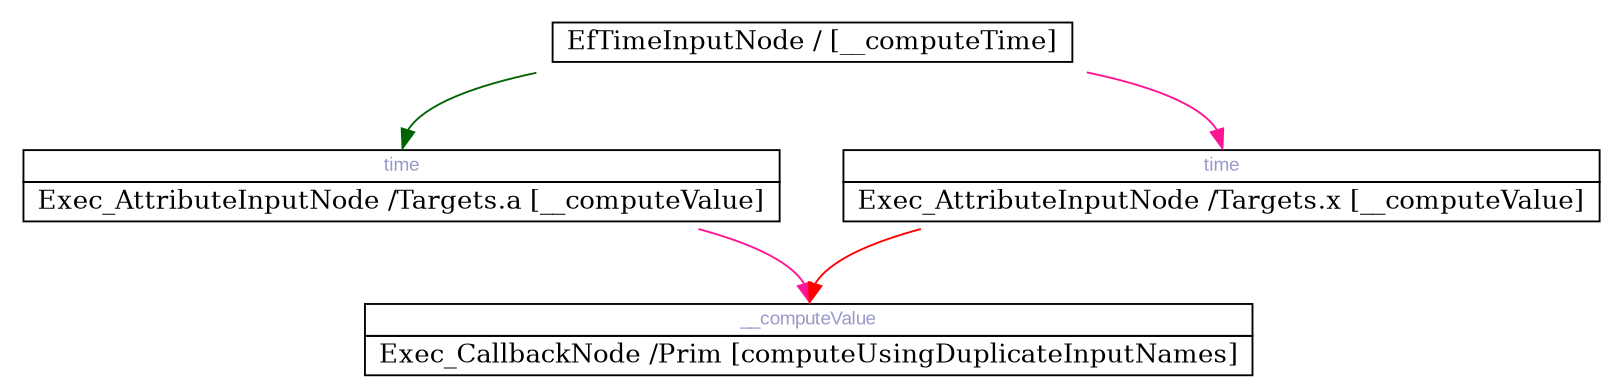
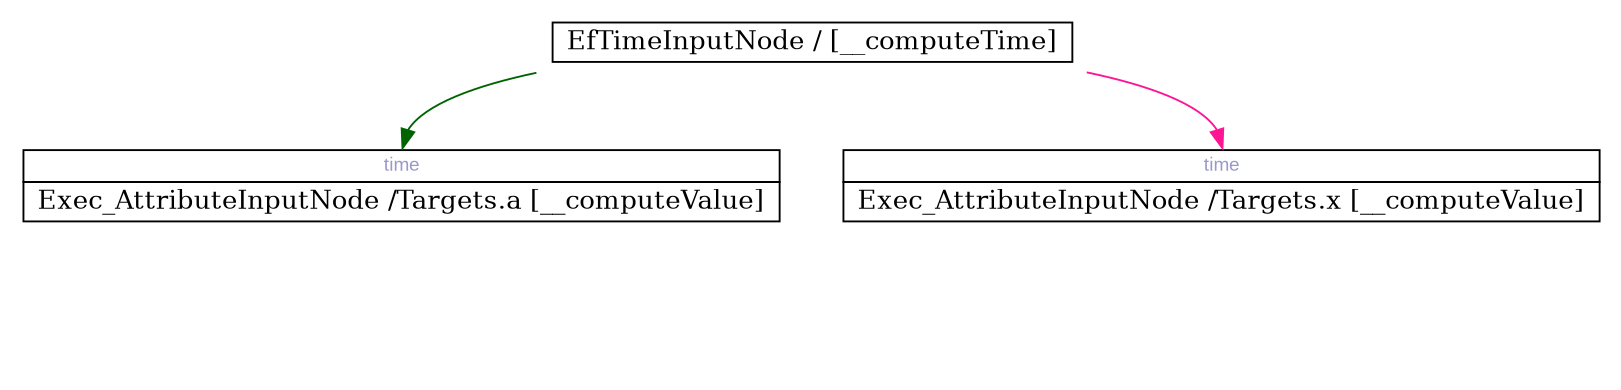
node "__computeValue": removed
